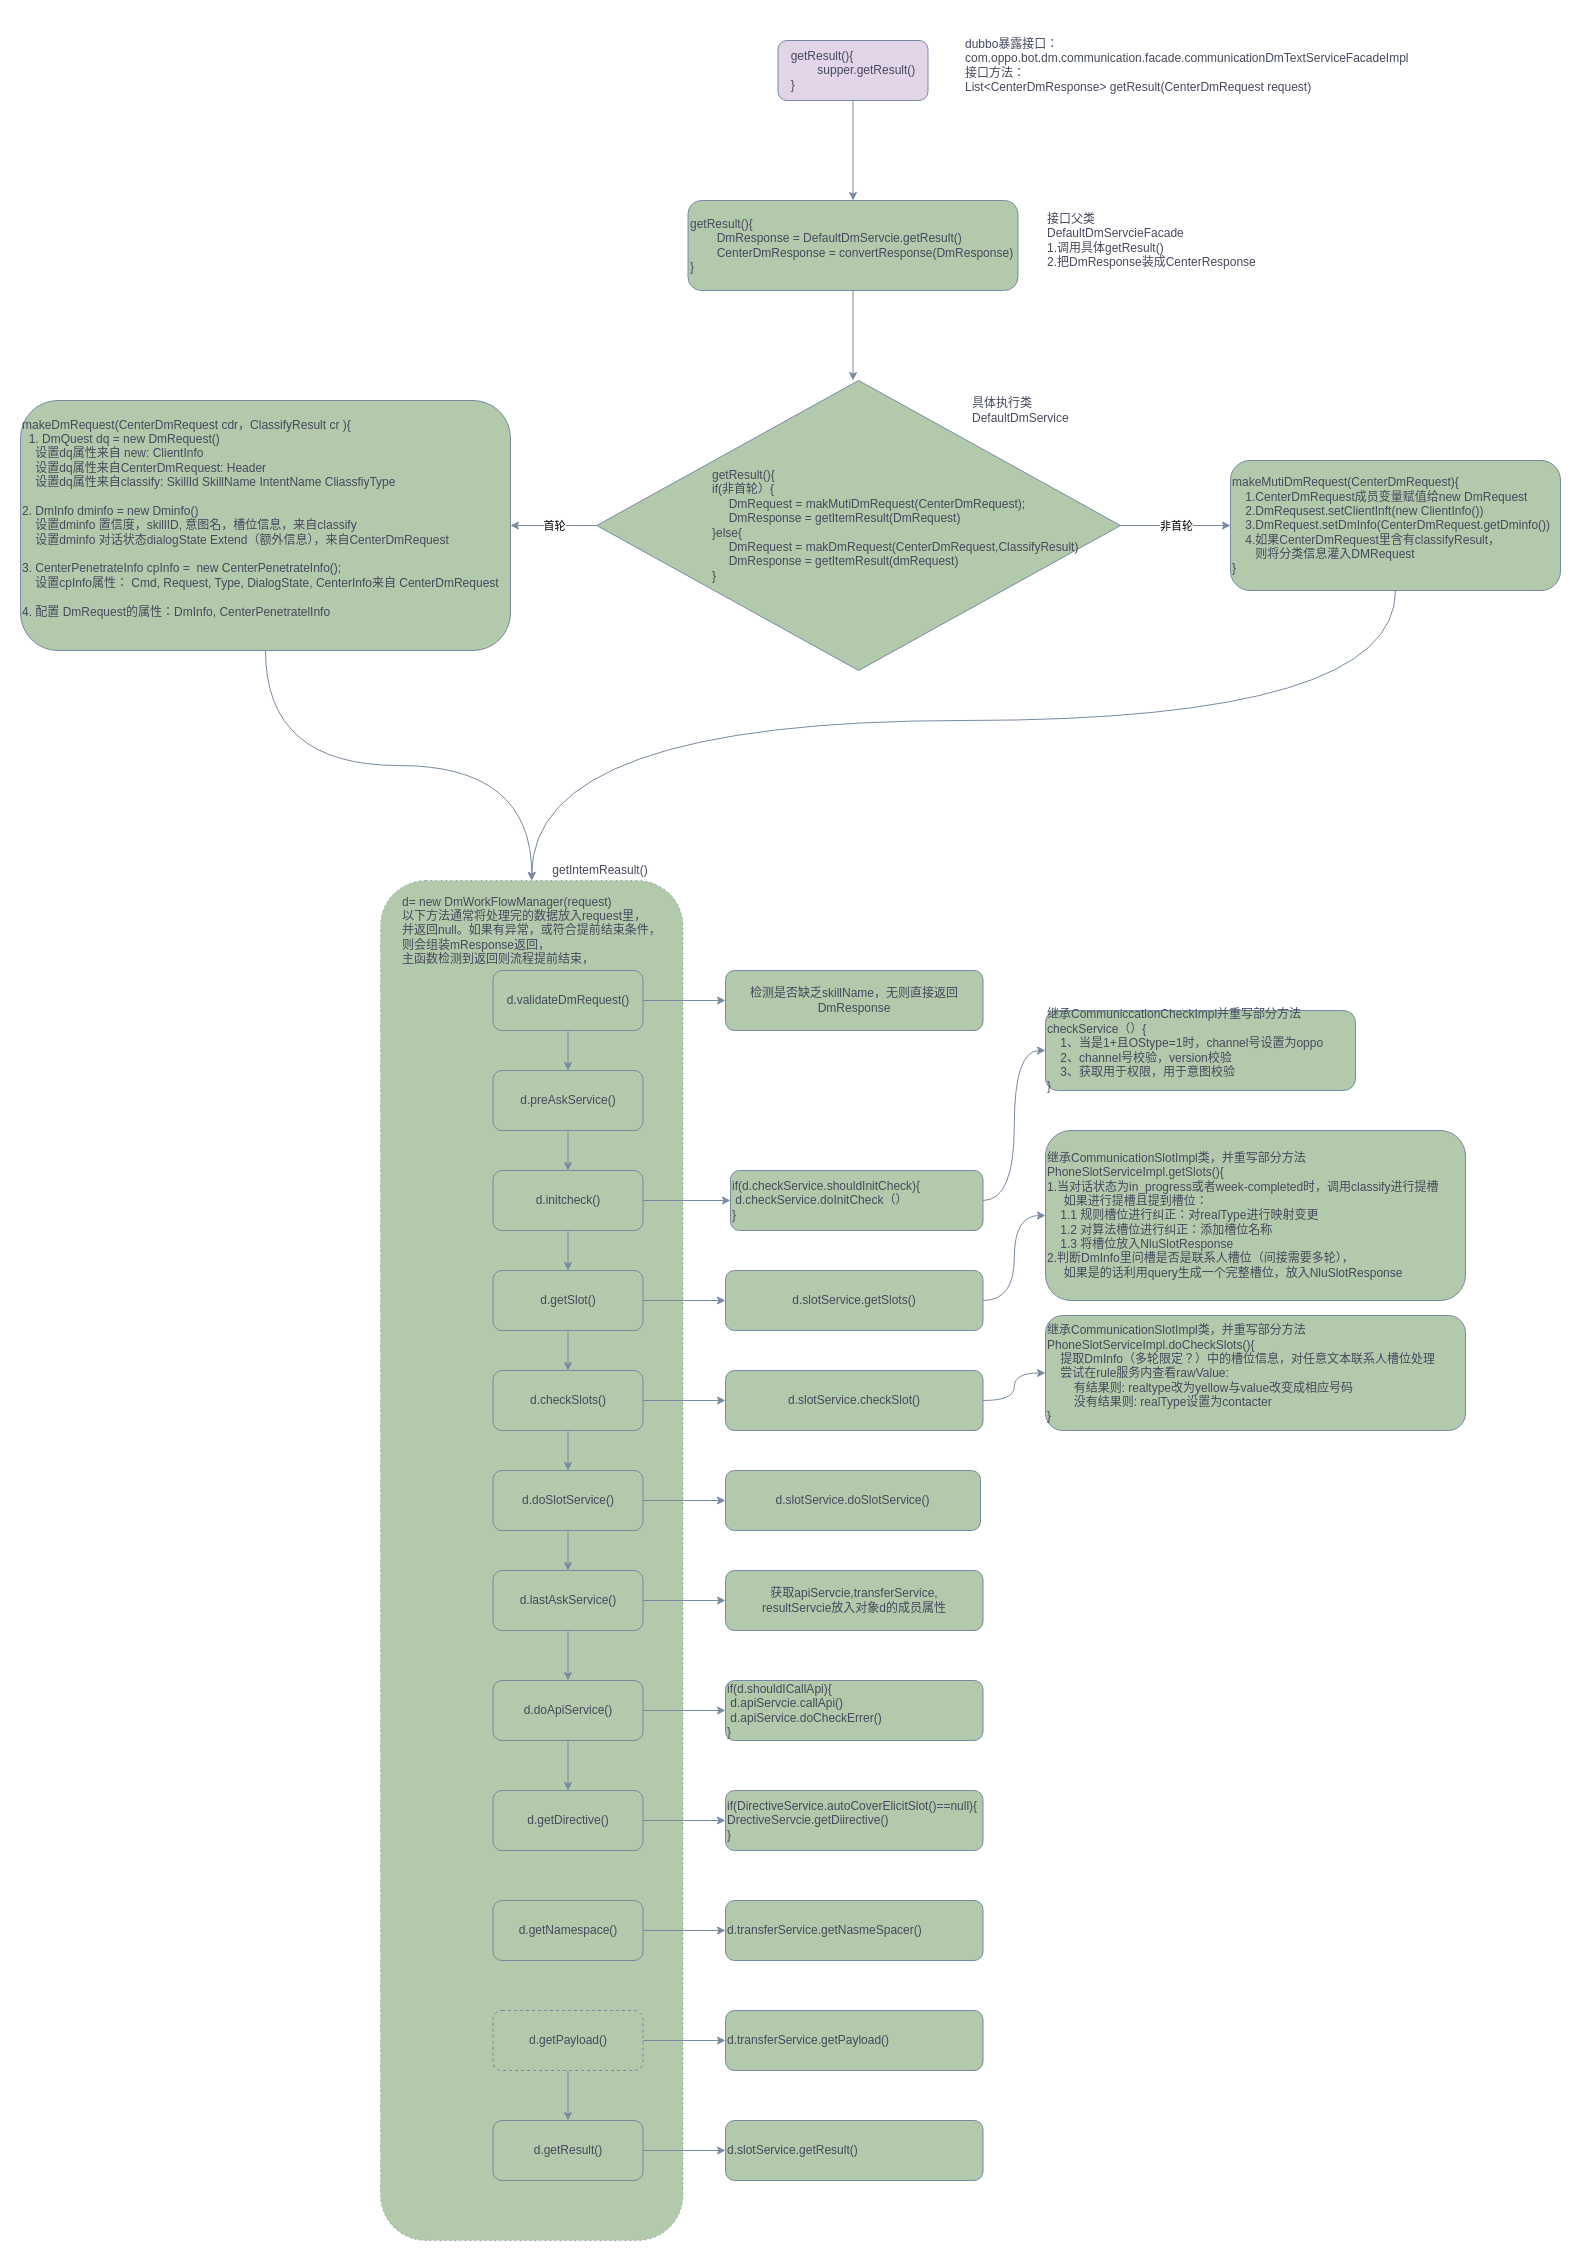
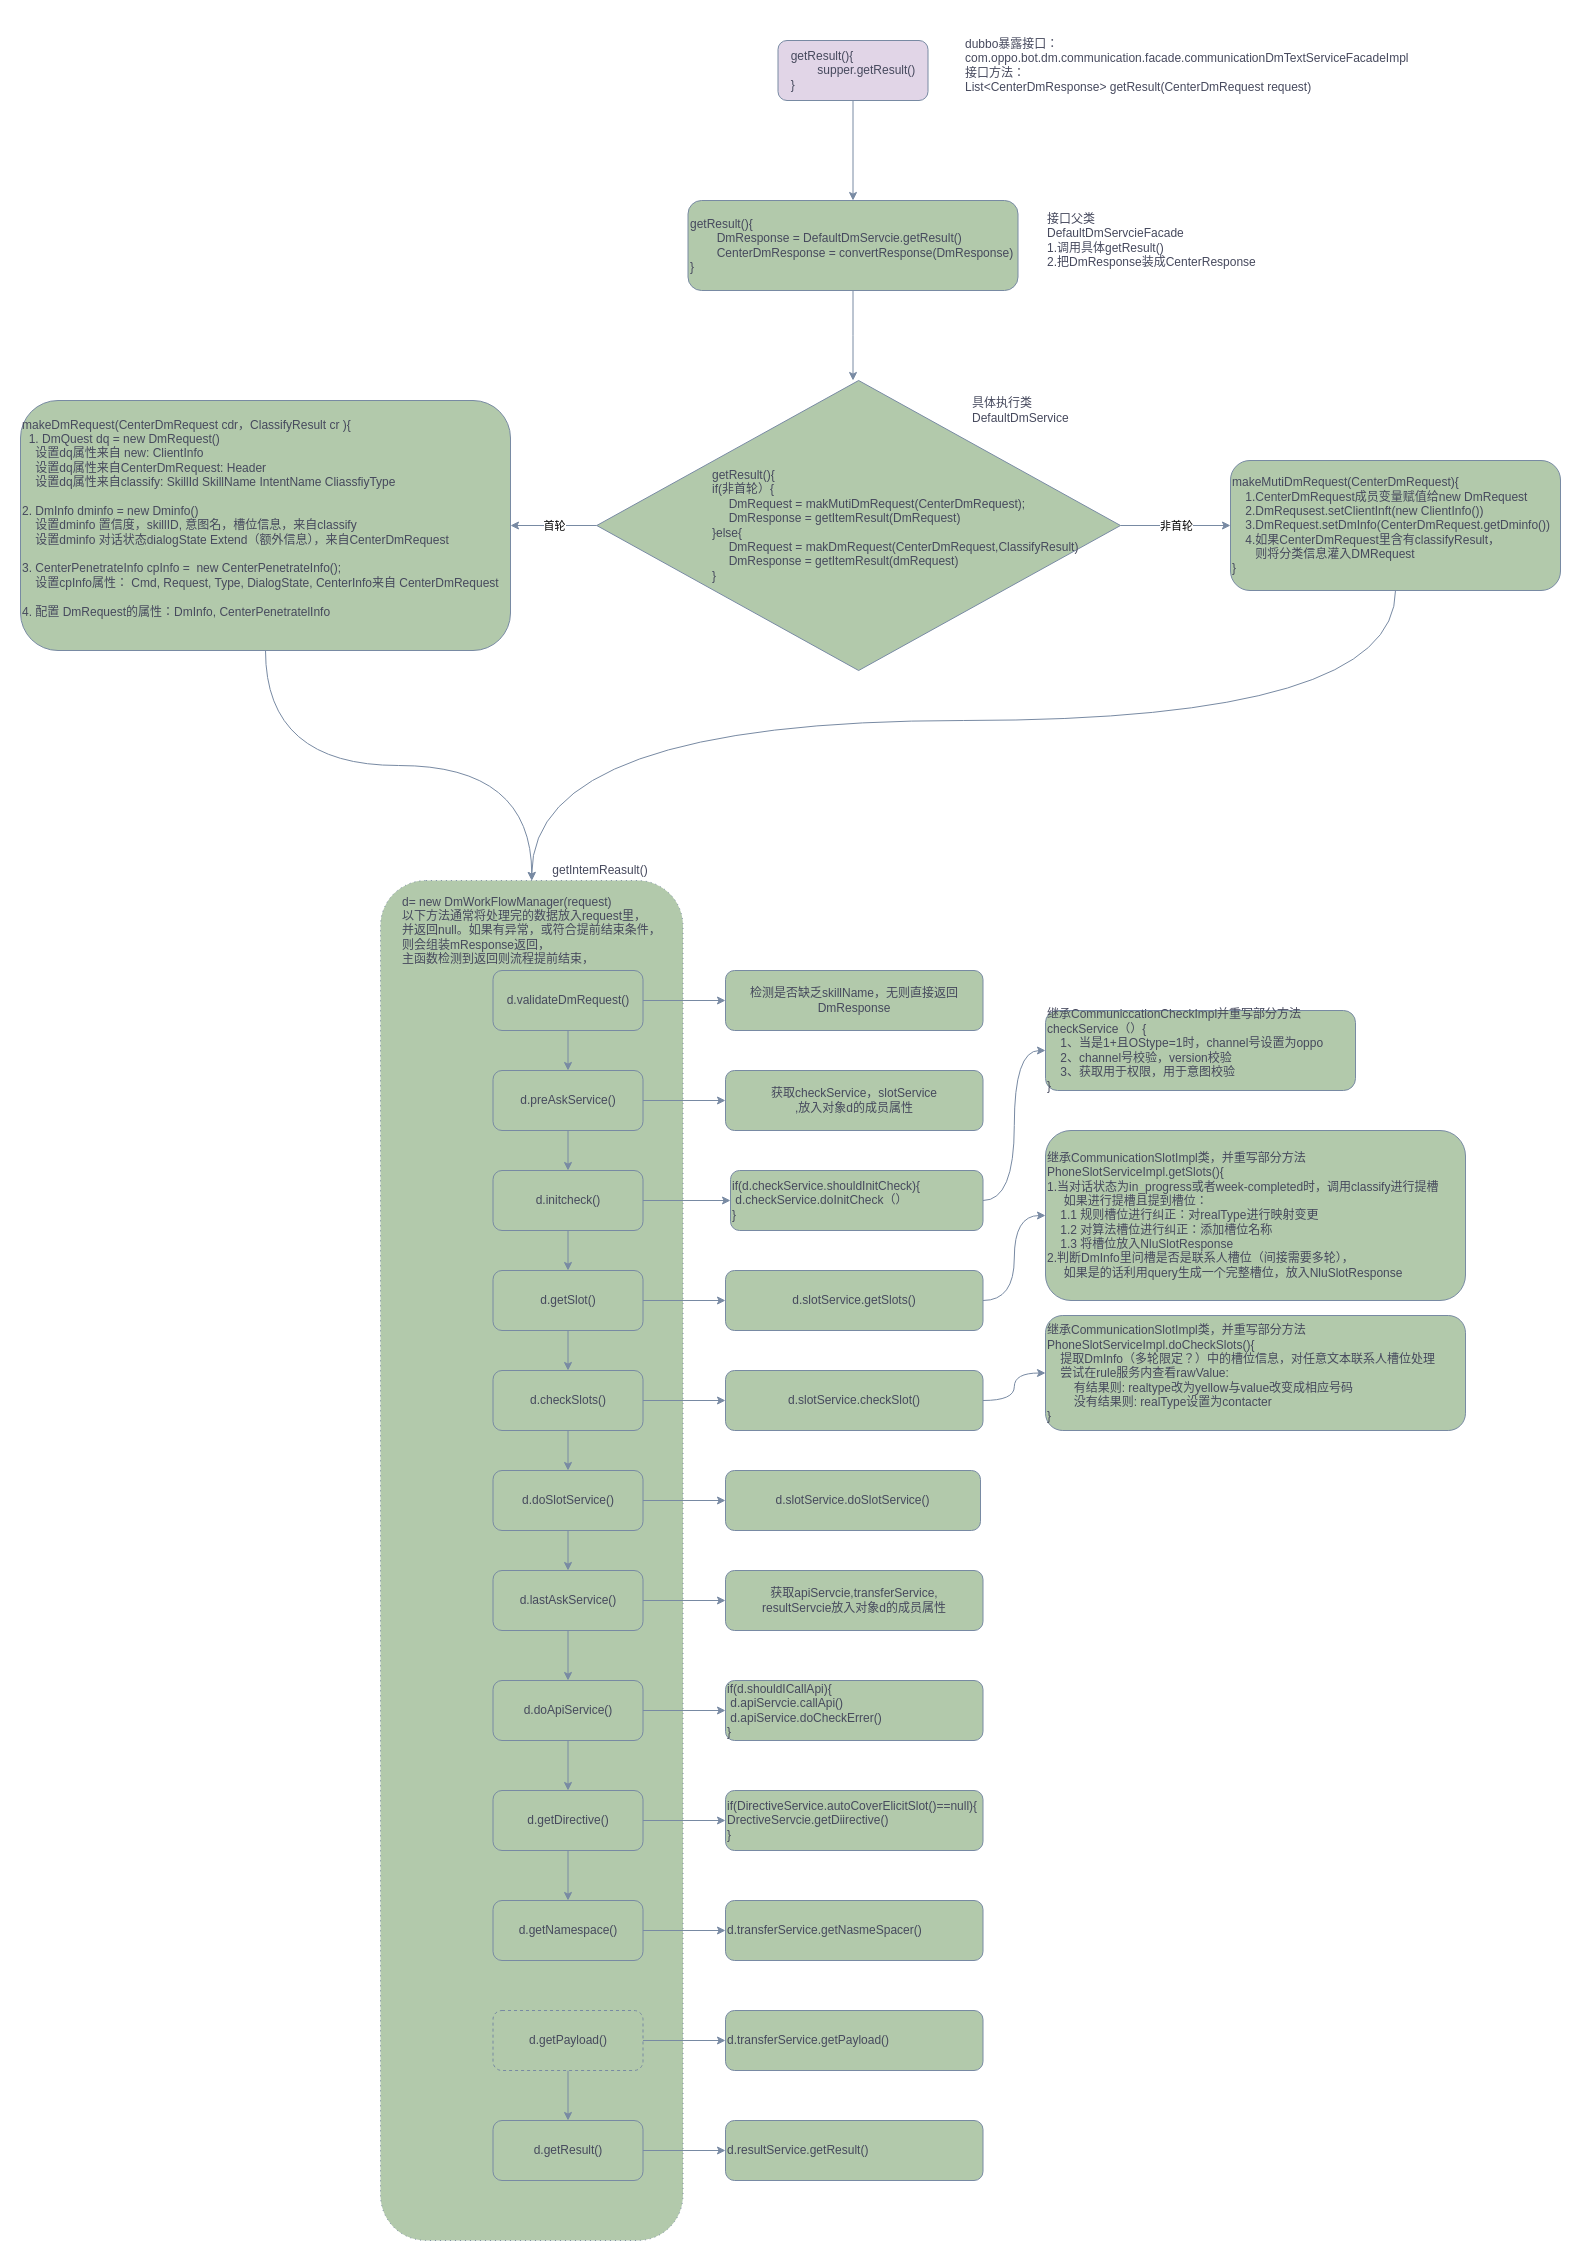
edge "d.preAskService()" -> "获取checkService，slotService ,放入对象d的成员属性": added
node "获取checkService，slotService ,放入对象d的成员属性": added
edge "d.getDirective()" -> "d.getNamespace()": added
node "d.slotService.getResult()": label "d.slotService.getResult()" -> "d.resultService.getResult()"
